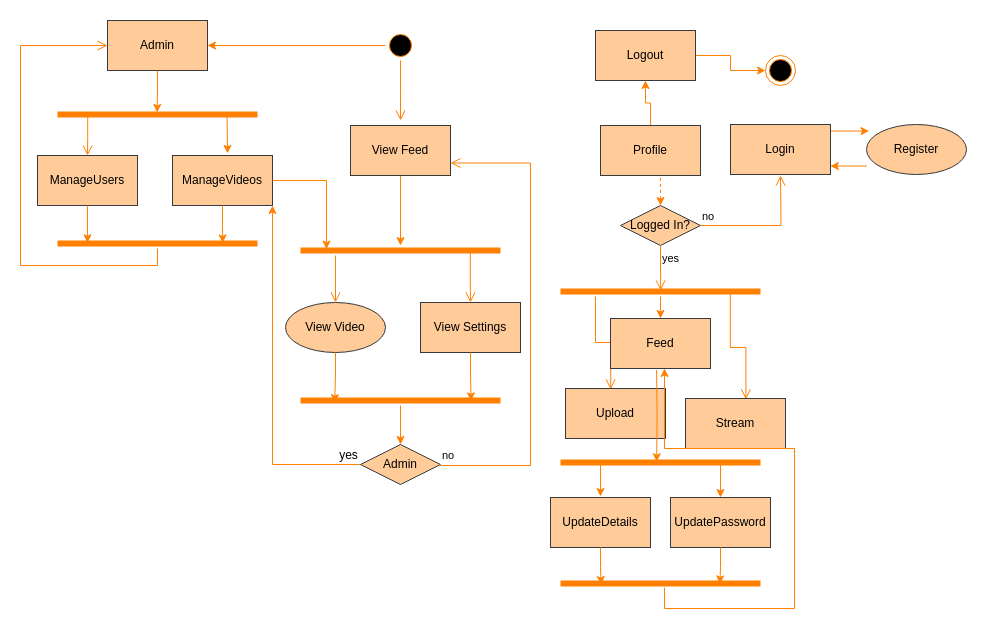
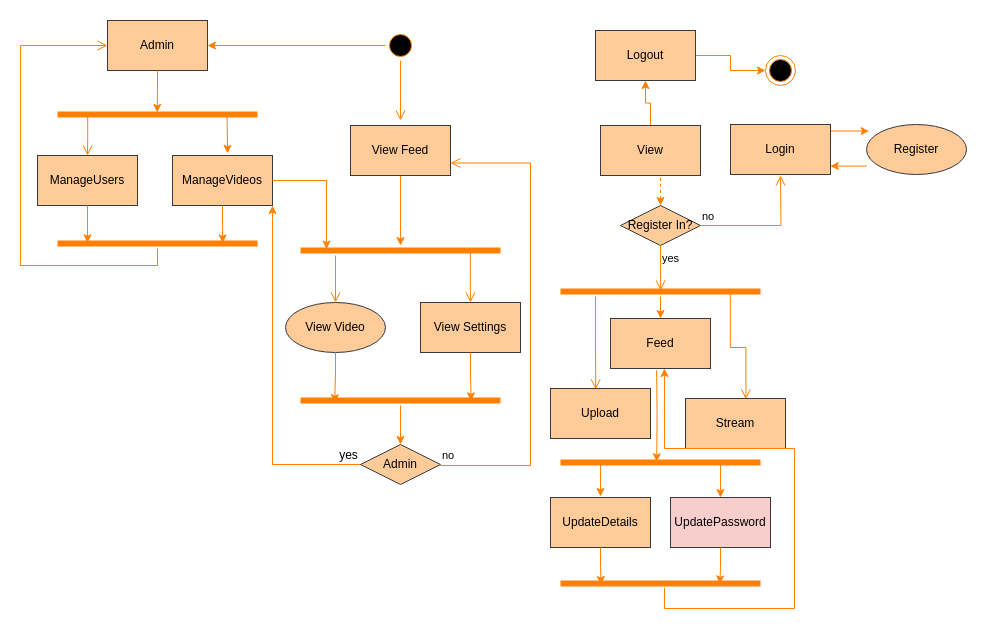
node "Profile": label "Profile" -> "View"
node "Logged In?": label "Logged In?" -> "Register In?"
node "Upload": moved (616, 414) -> (601, 414)
node "UpdatePassword": fillcolor #ffcc99 -> #f8cecc
